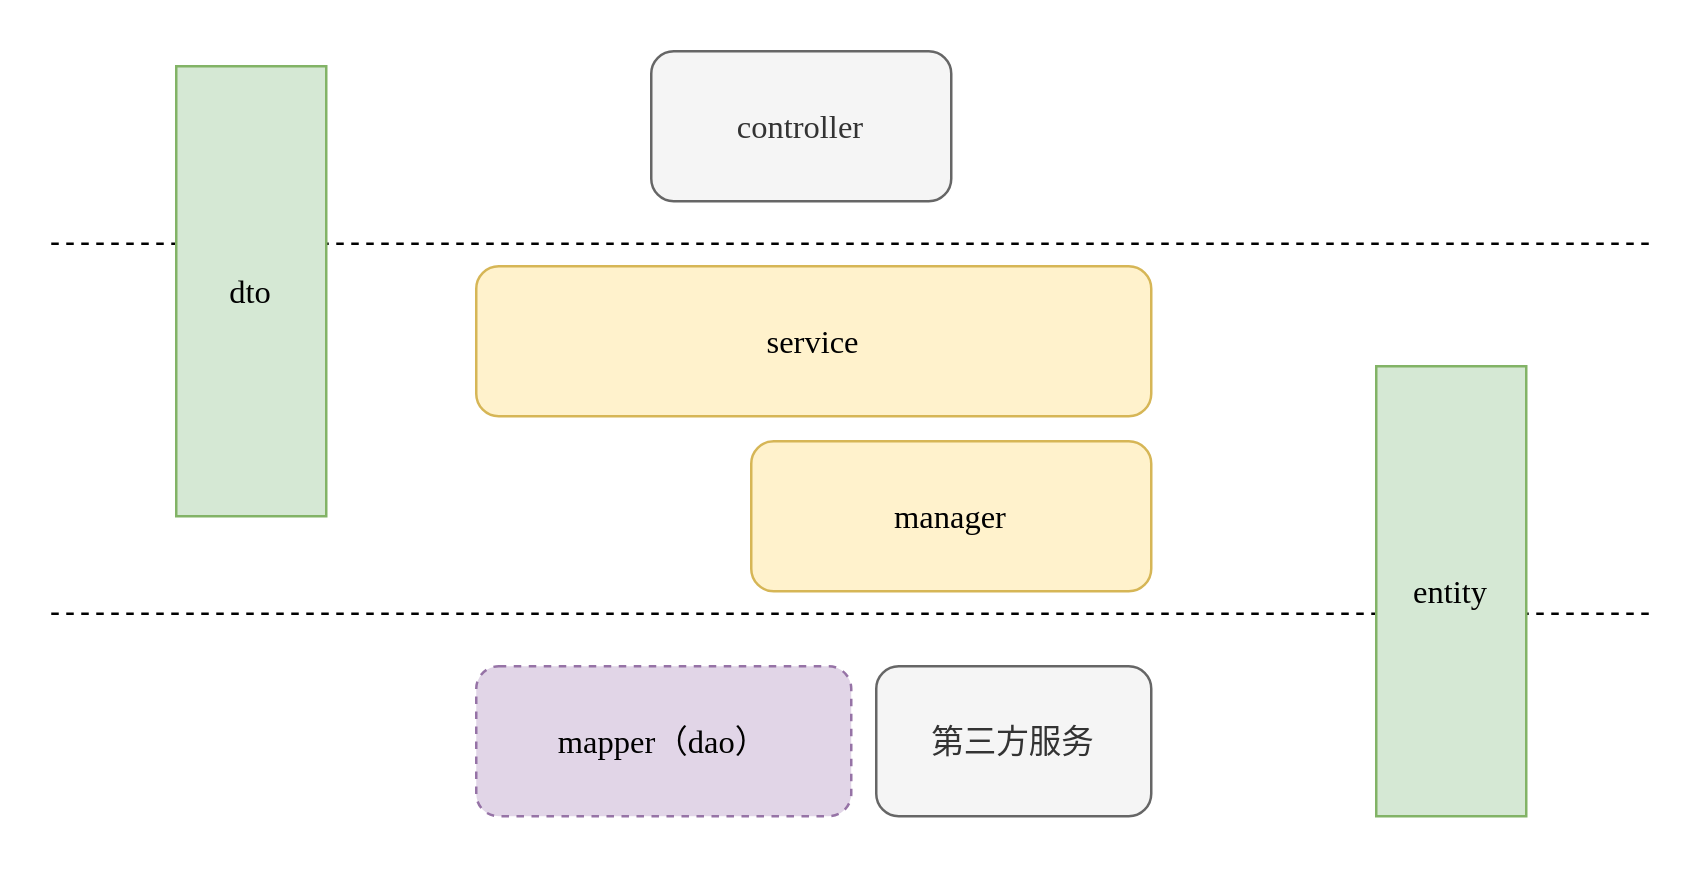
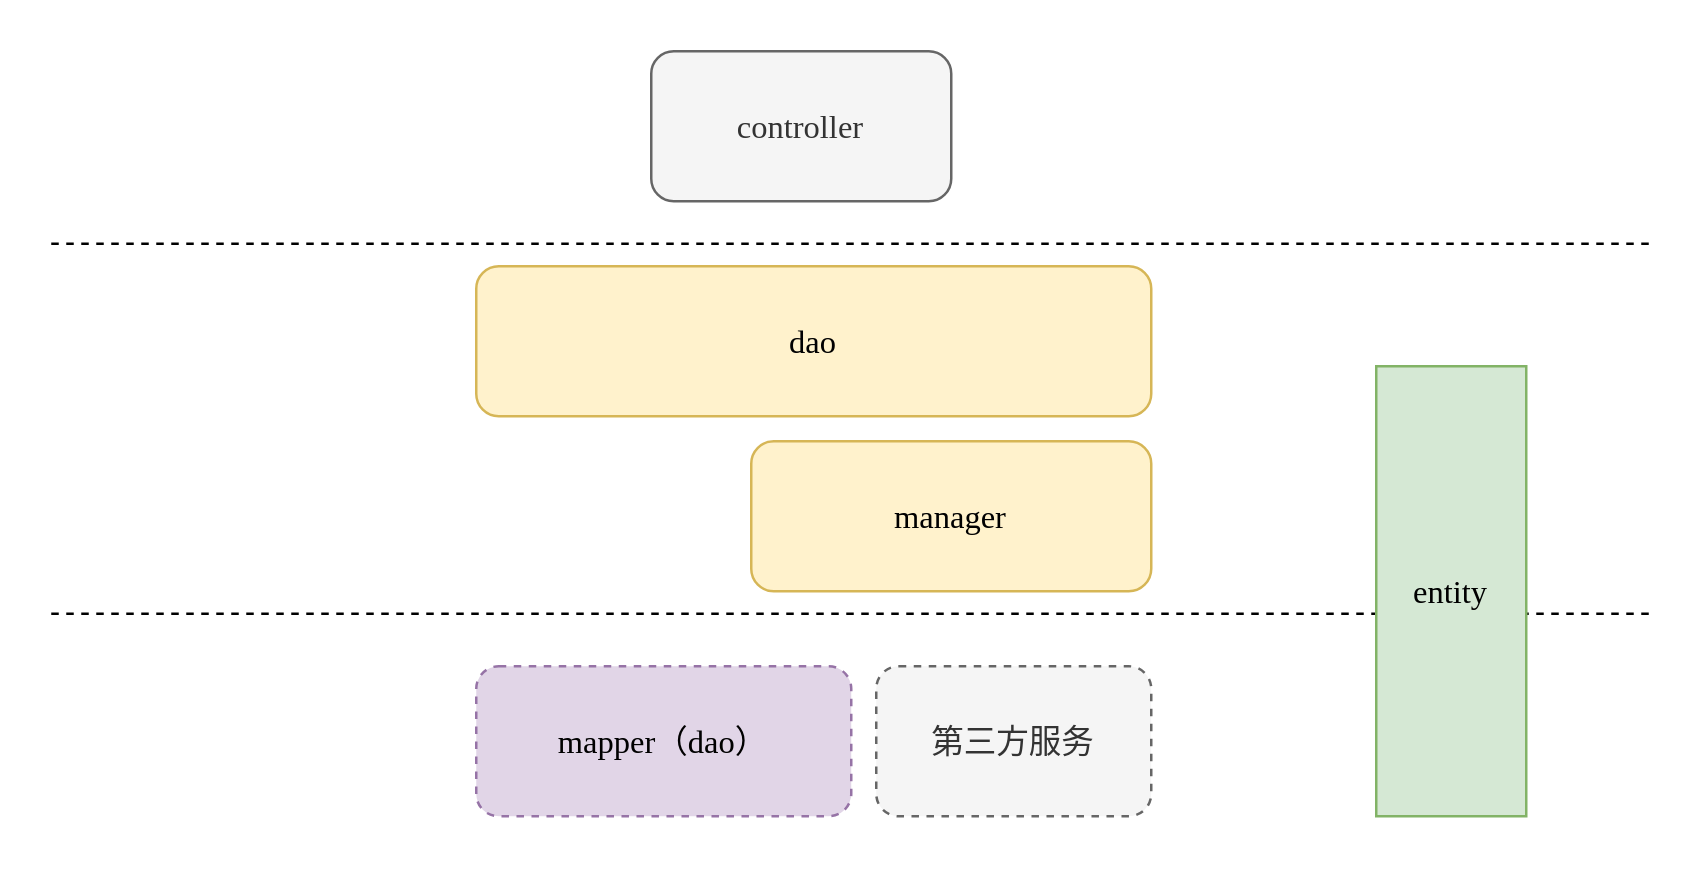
node "dto": removed
node "service": label "service" -> "dao"
node "第三方服务": style solid -> dashed
